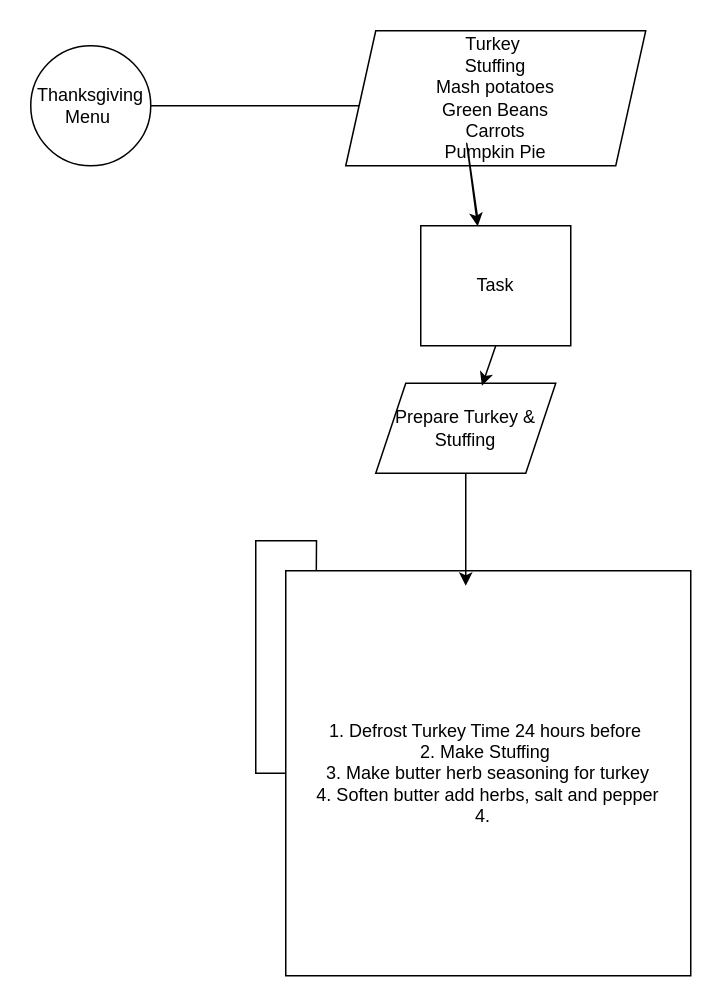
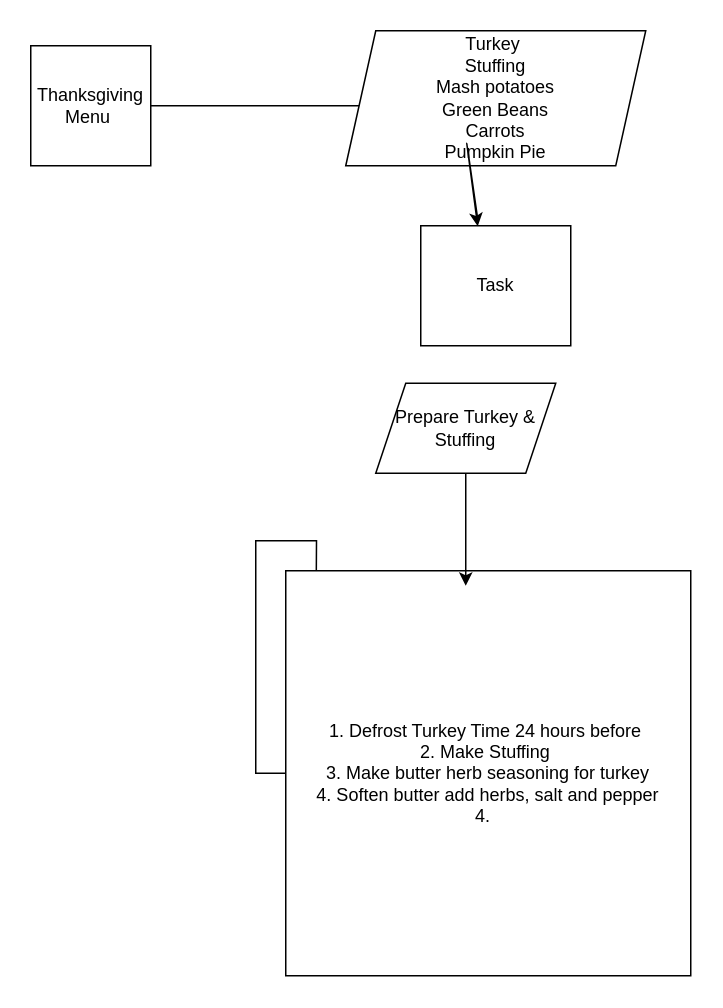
node "Thanksgiving Menu": shape ellipse -> rectangle
edge "Task" -> "Prepare Turkey & Stuffing": removed
